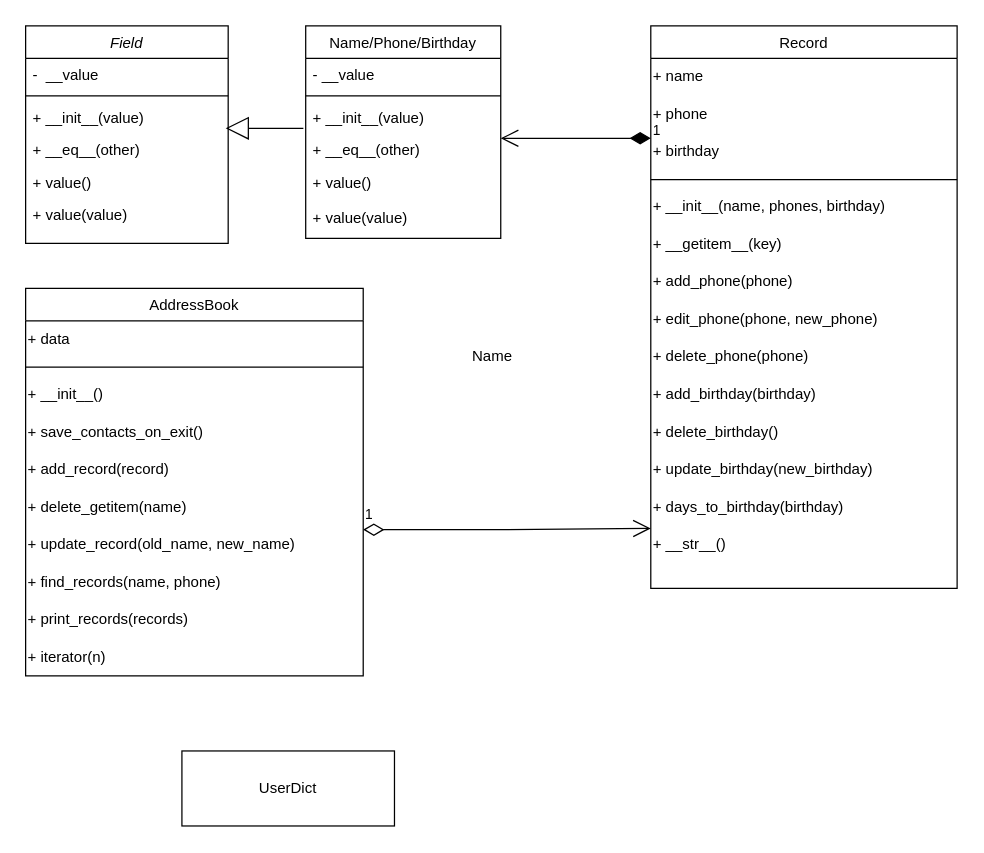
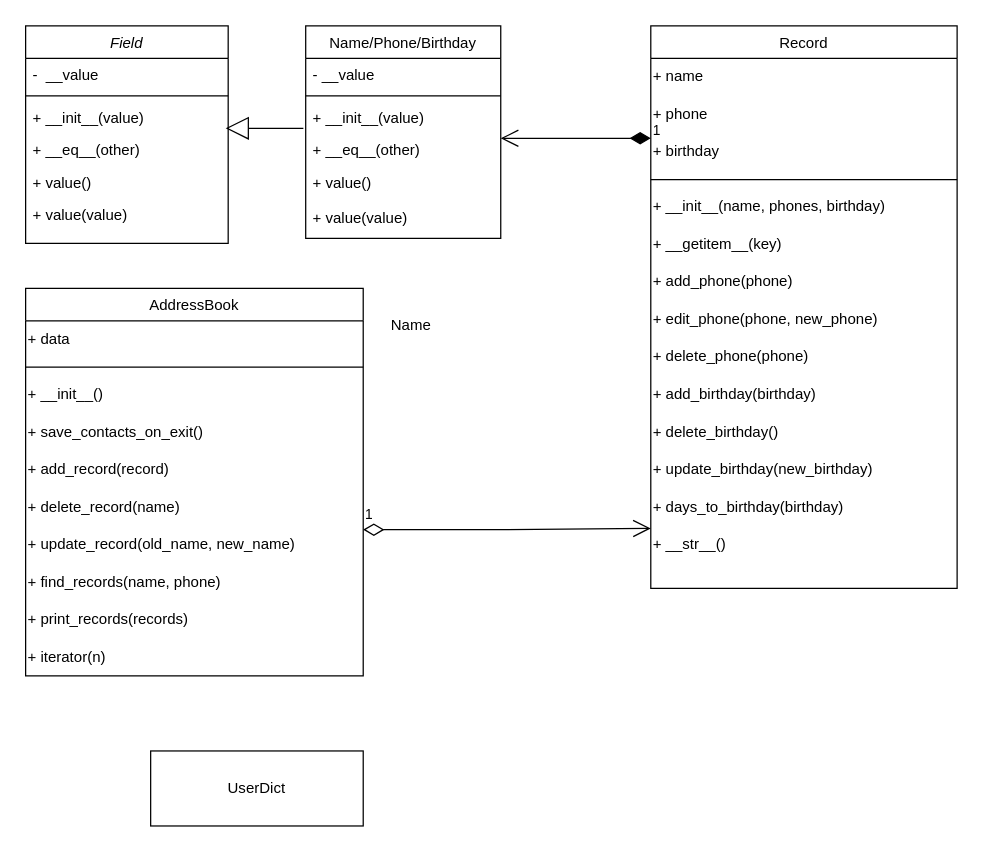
node "Name": moved (492, 357) -> (411, 326)
node "+ delete_getitem(name)": label "+ delete_getitem(name)" -> "+ delete_record(name)"
node "UserDict": moved (288, 788) -> (257, 788)
